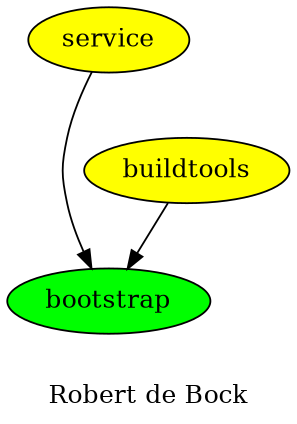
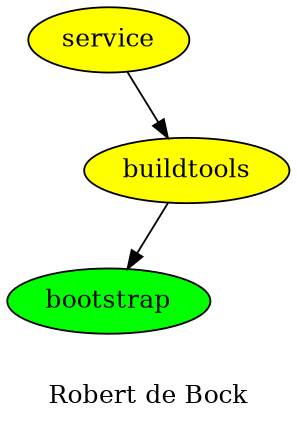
edge "service" -> "bootstrap": now "service" -> "buildtools"
